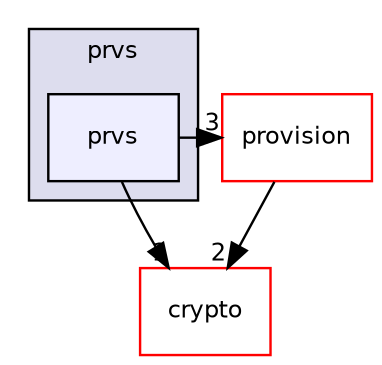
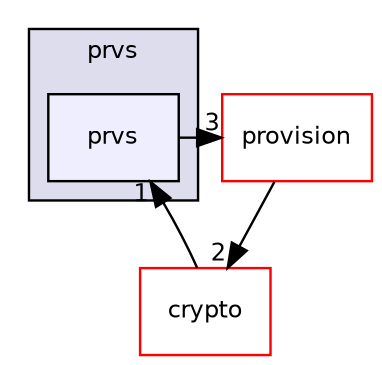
edge "prvs" -> "crypto": reversed
